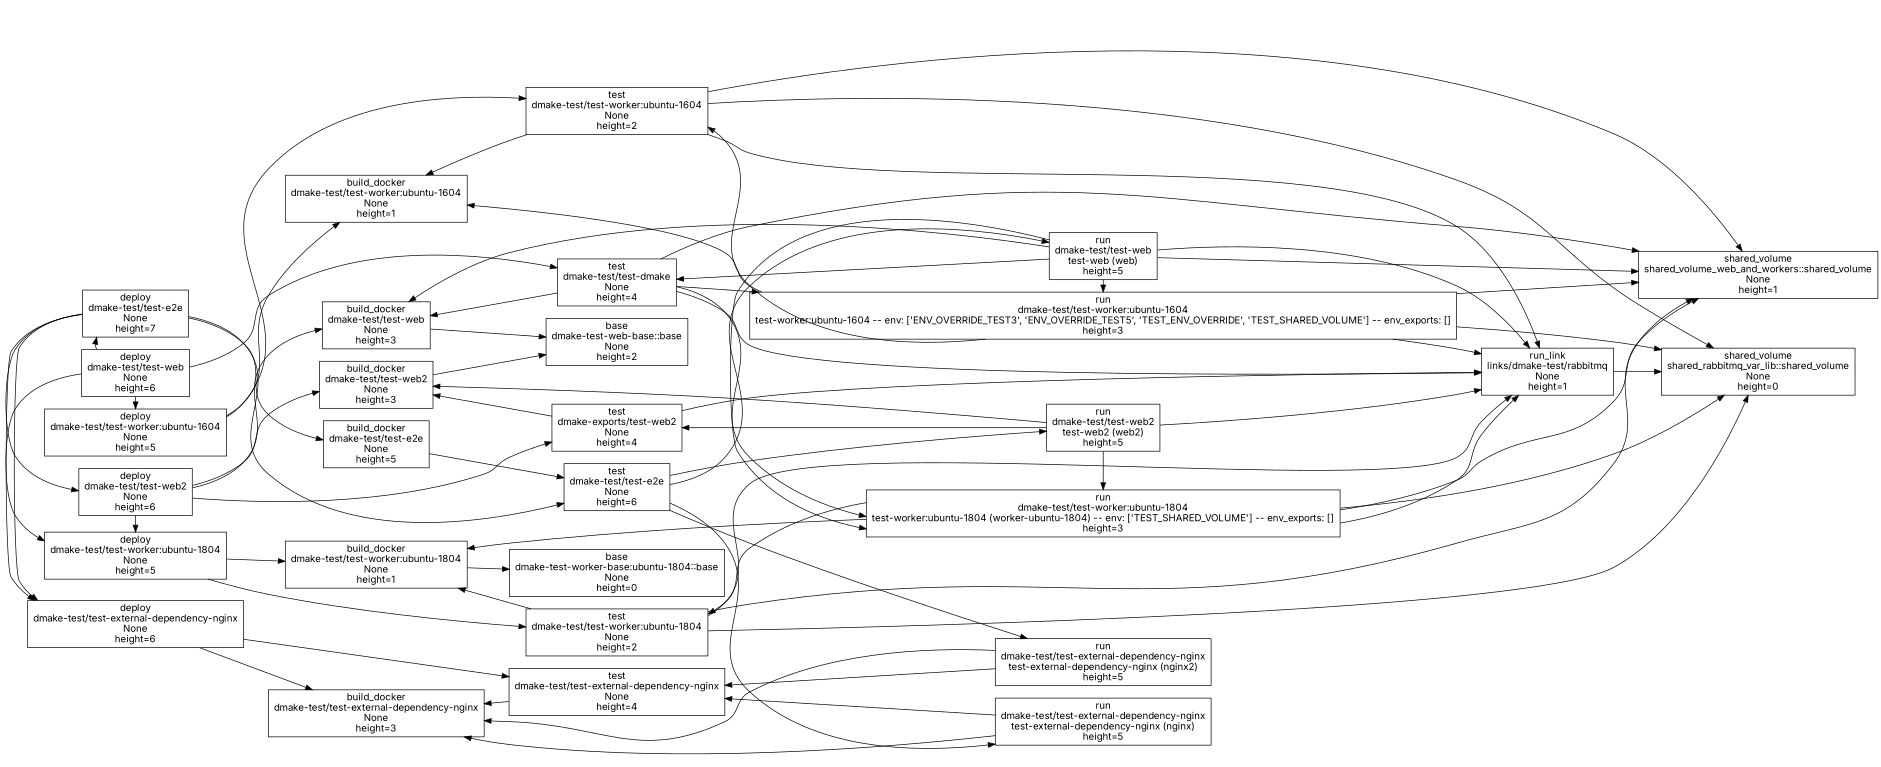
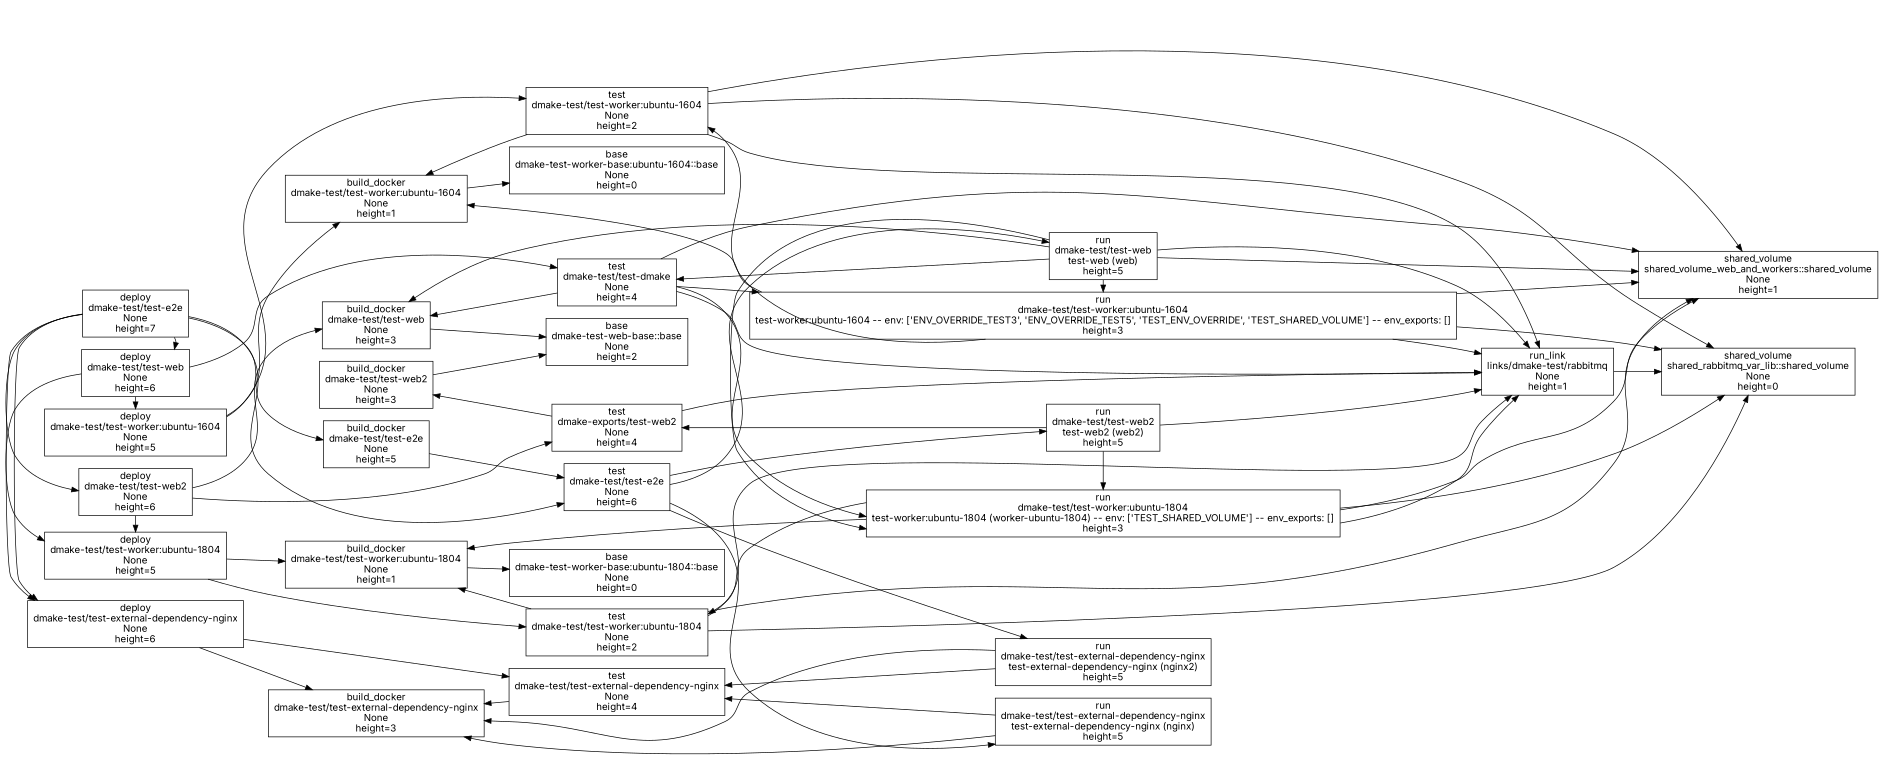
node "base dmake-test-worker-base:ubuntu-1604::base None height=0": added
edge "deploy dmake-test/test-web None height=6" -> "deploy dmake-test/test-e2e None height=7": reversed
edge "run dmake-test/test-web2 test-web2 (web2) height=5" -> "build_docker dmake-test/test-web2 None height=3": removed
edge "deploy dmake-test/test-web2 None height=6" -> "build_docker dmake-test/test-web2 None height=3": removed
